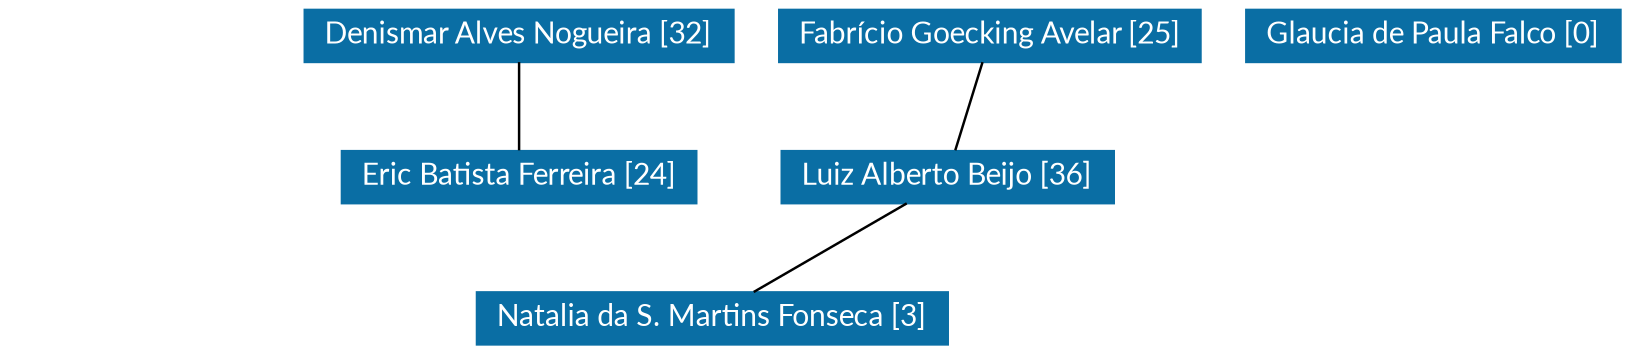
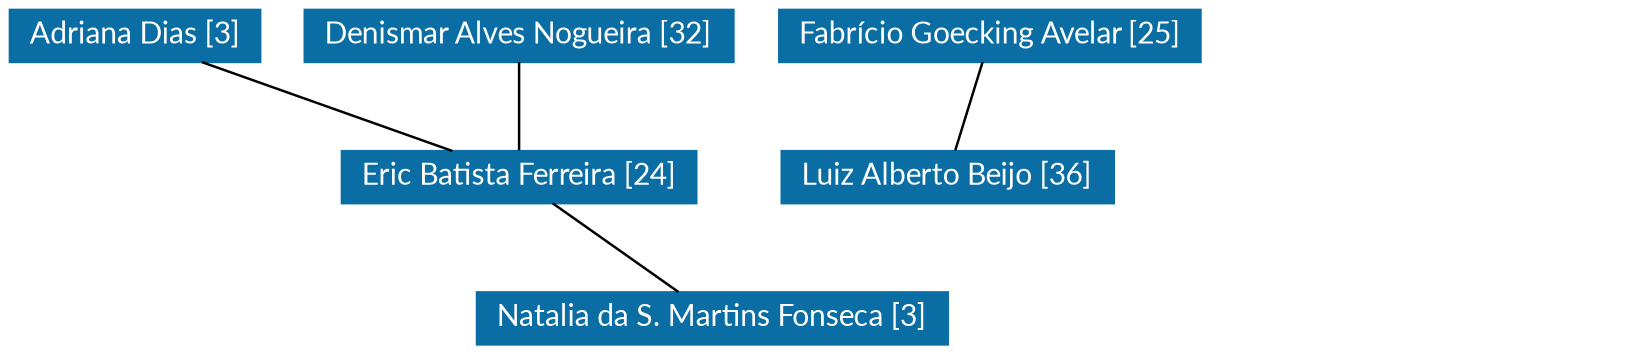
node "Adriana Dias [3]": added
node "Glaucia de Paula Falco [0]": removed
edge "Luiz Alberto Beijo [36]" -- "Natalia da S. Martins Fonseca [3]": now "Eric Batista Ferreira [24]" -- "Natalia da S. Martins Fonseca [3]"
